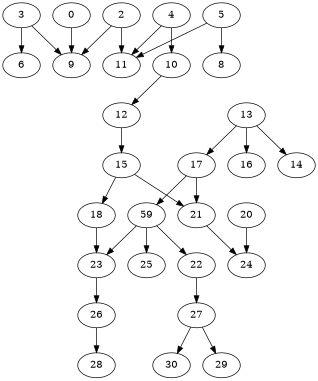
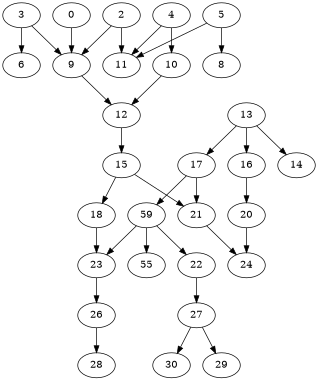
edge "9" -> "12": added
edge "16" -> "20": added
node "25": label "25" -> "55"
